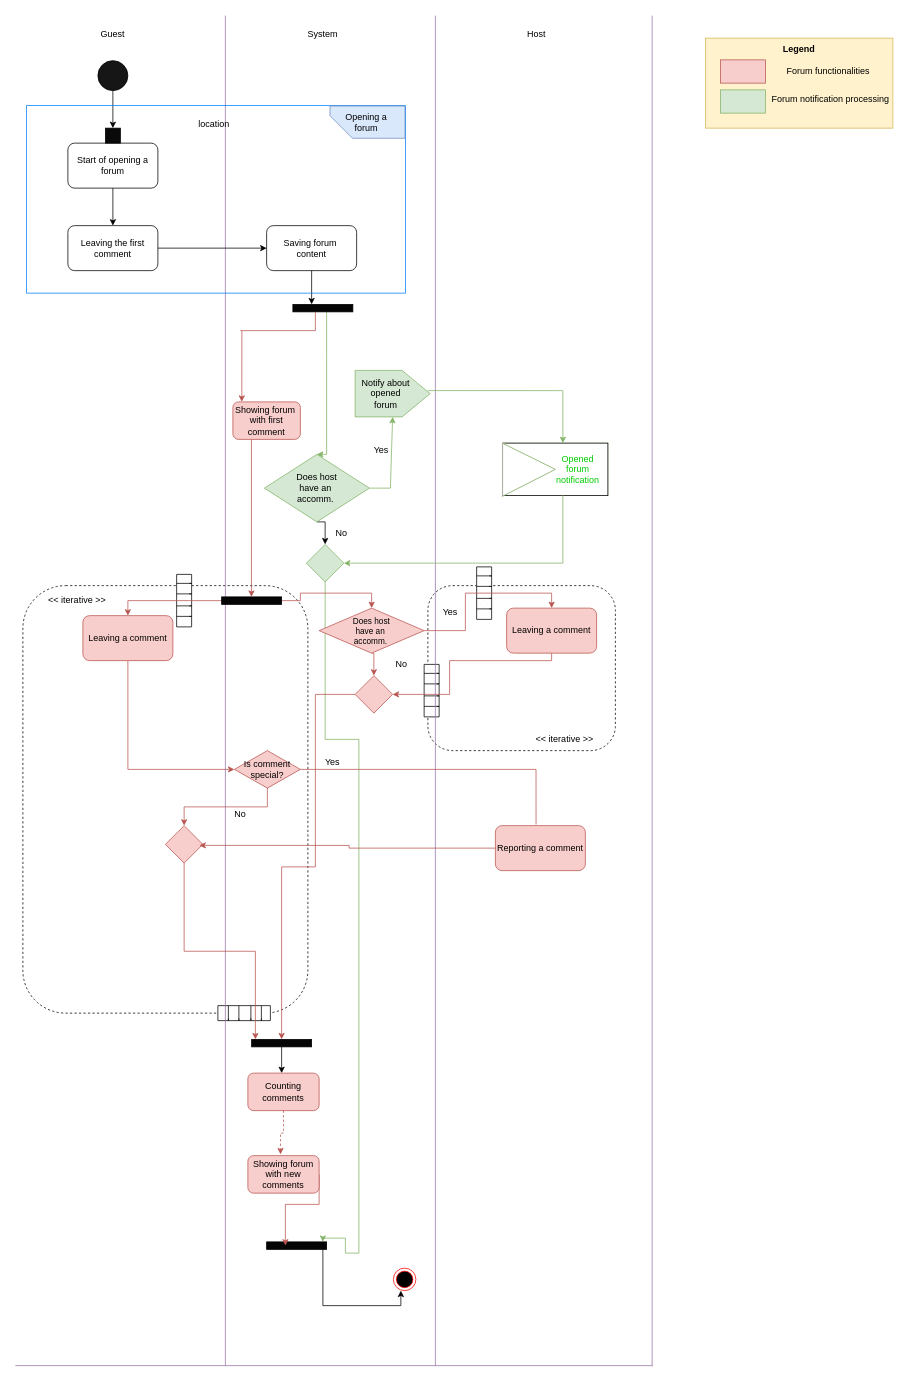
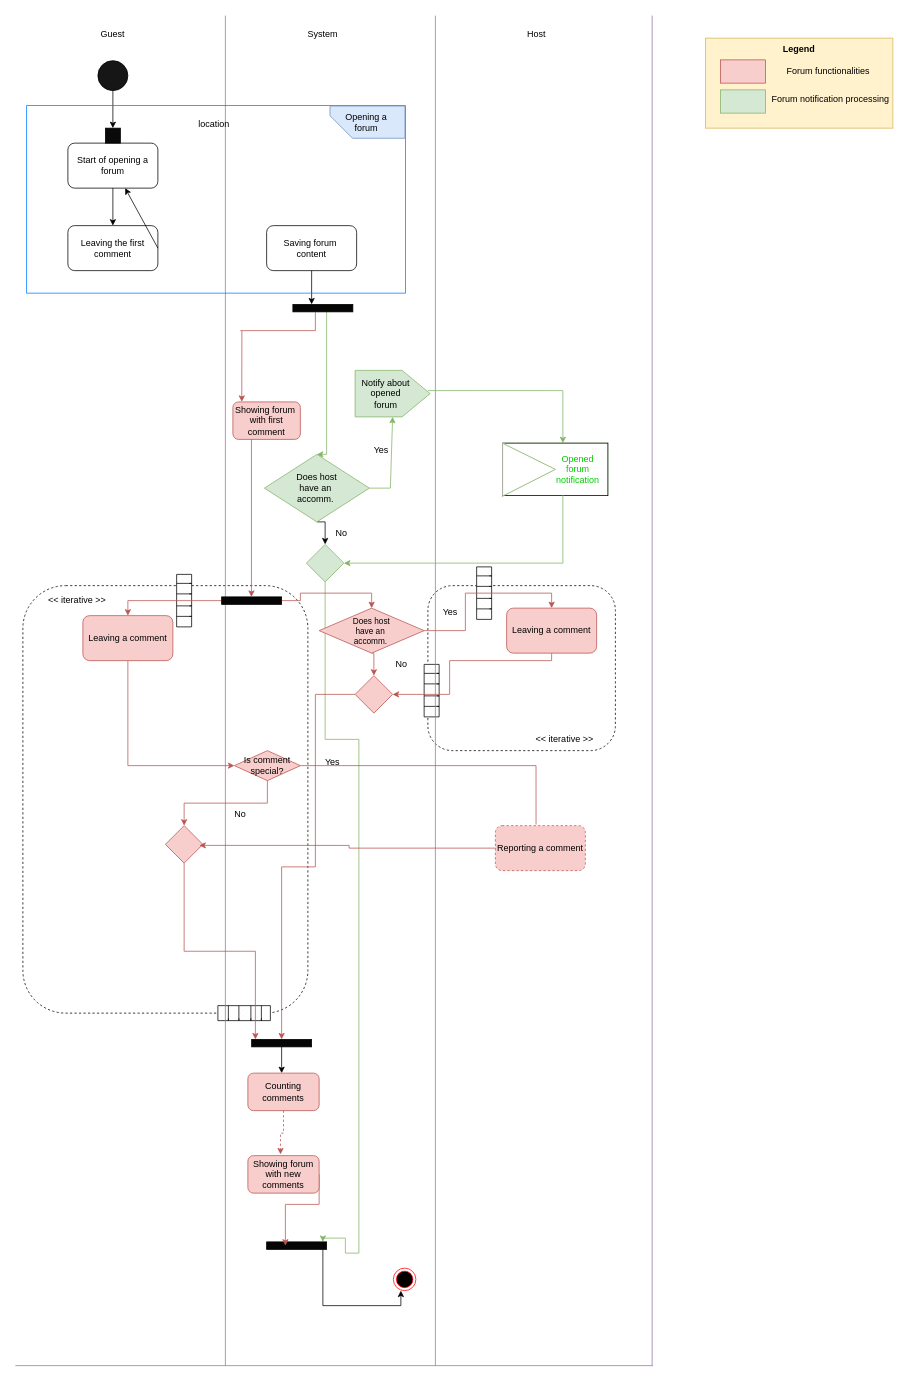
edge "Leaving the first comment" -> "Saving forum content": now "Leaving the first comment" -> "Start of opening a forum"
node "Is comment special?": size 66x38 -> 66x30
node "Reporting a comment": style solid -> dashed
